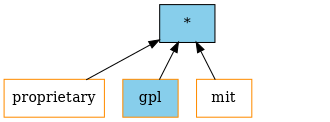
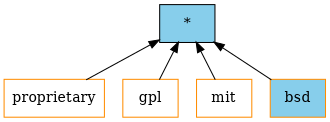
node "gpl": fillcolor skyblue -> white
node "bsd": added
